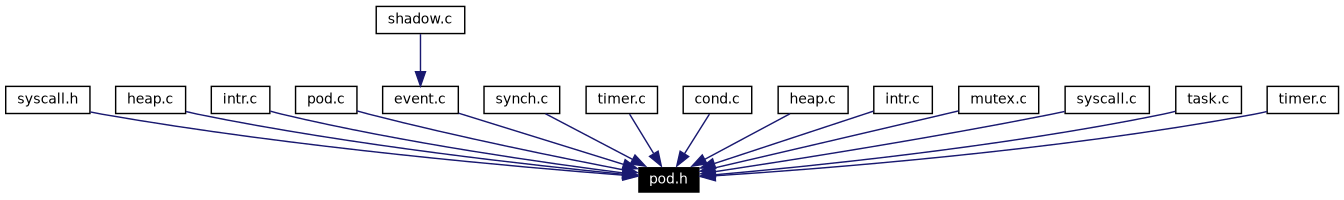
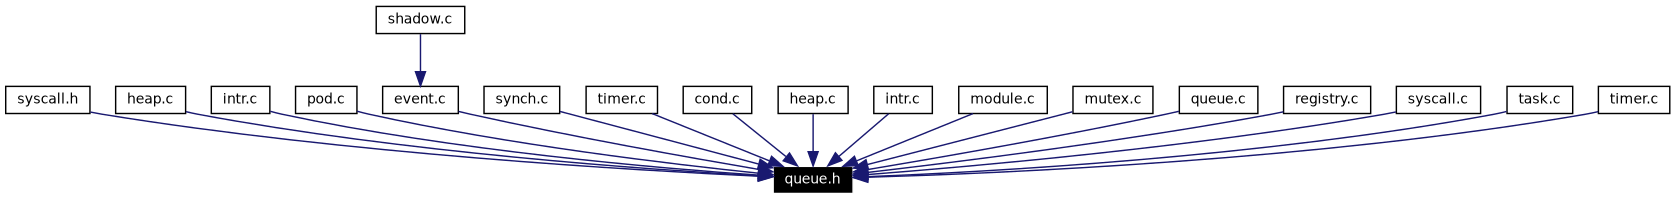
node "module.c": added
node "queue.c": added
node "registry.c": added
node "pod.h": label "pod.h" -> "queue.h"
